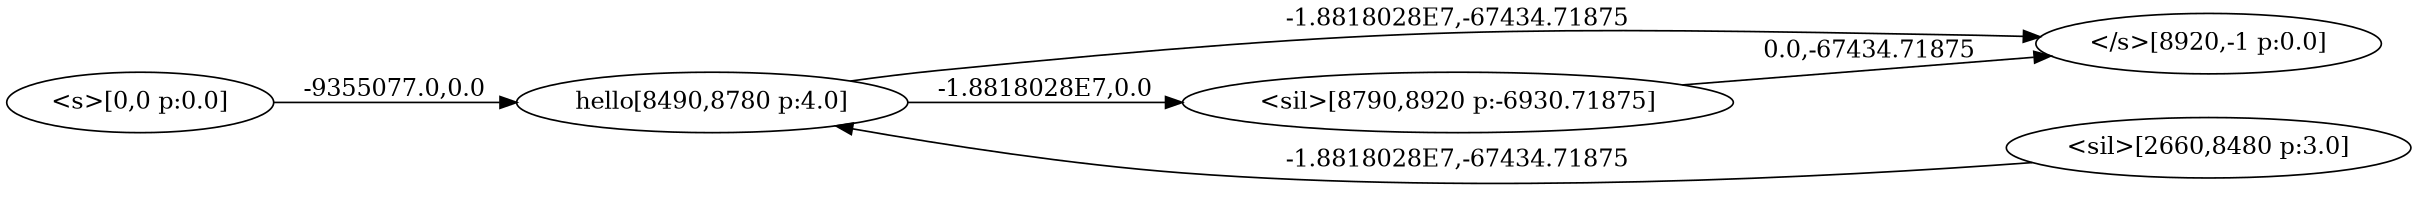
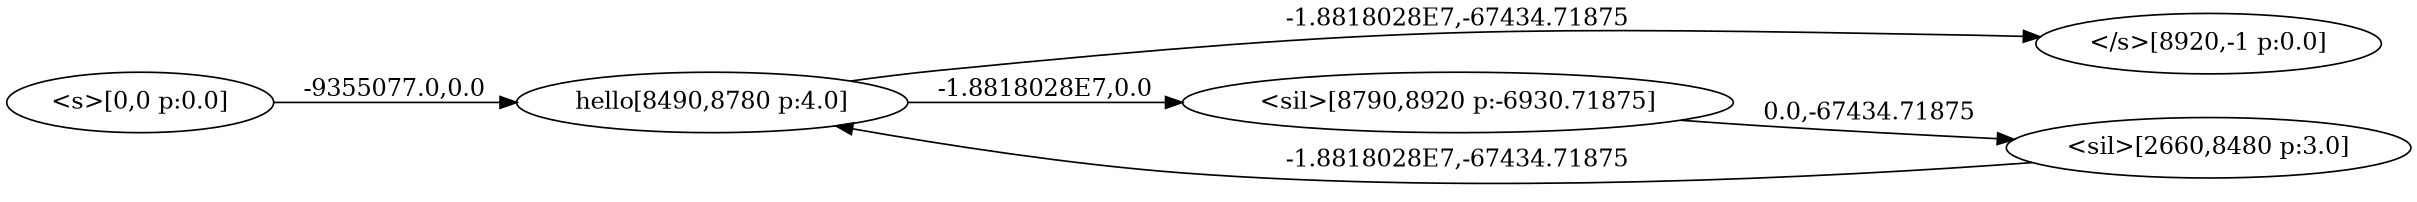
edge "<sil>[8790,8920 p:-6930.71875]" -> "</s>[8920,-1 p:0.0]": now "<sil>[8790,8920 p:-6930.71875]" -> "<sil>[2660,8480 p:3.0]"
